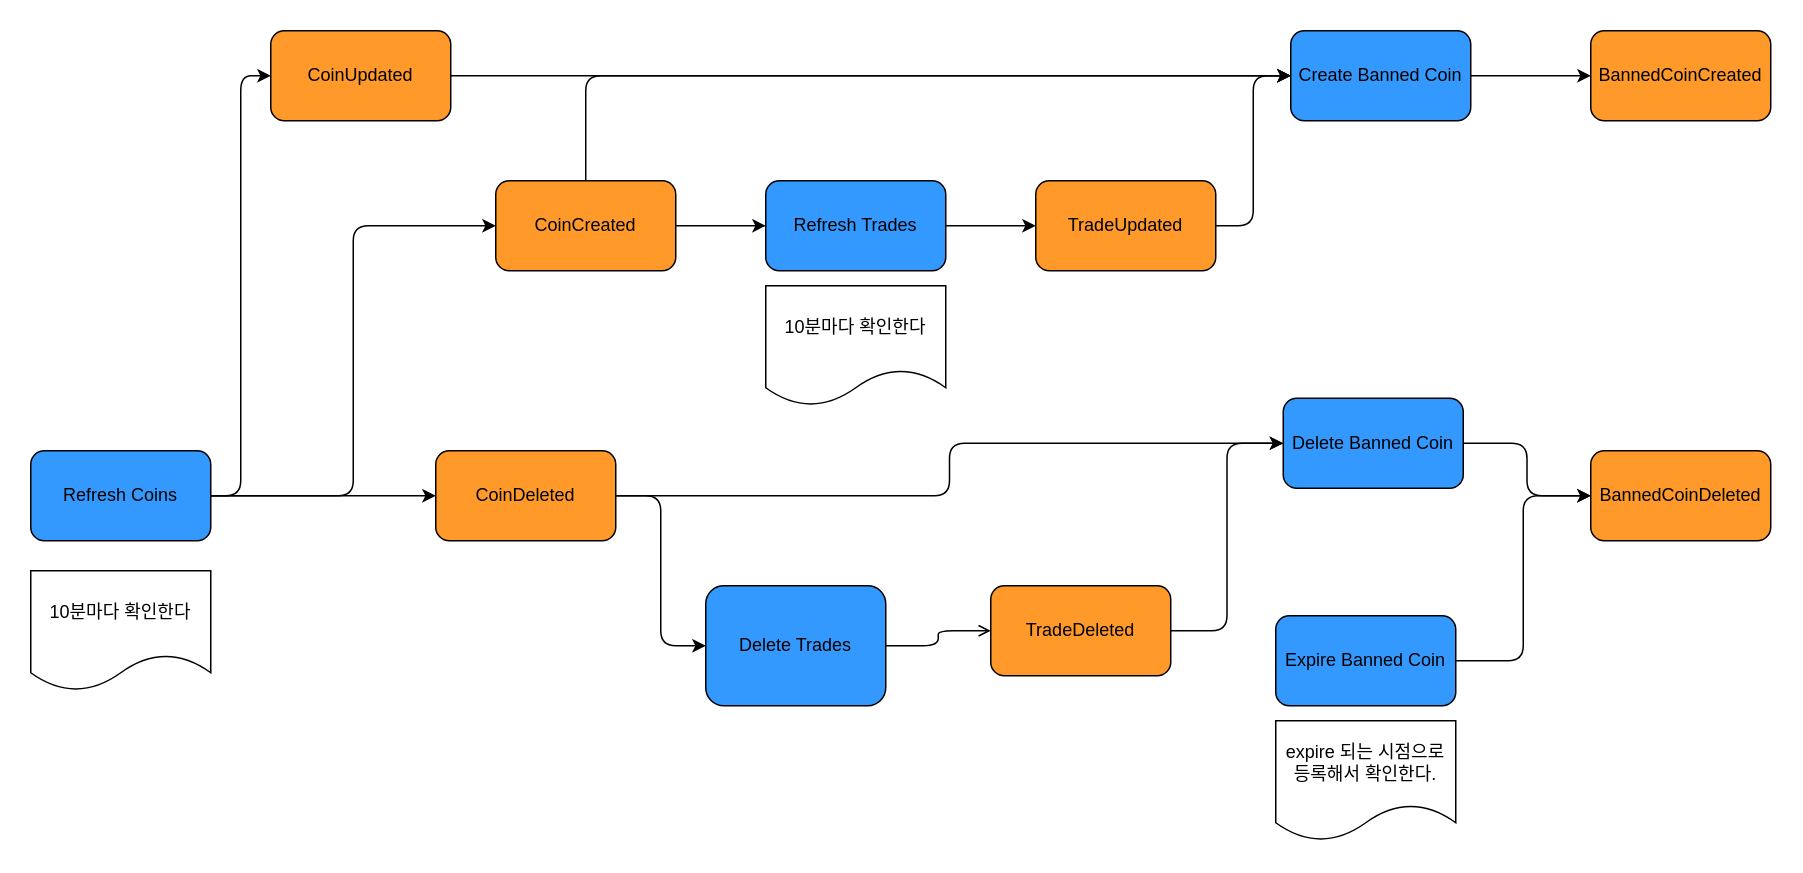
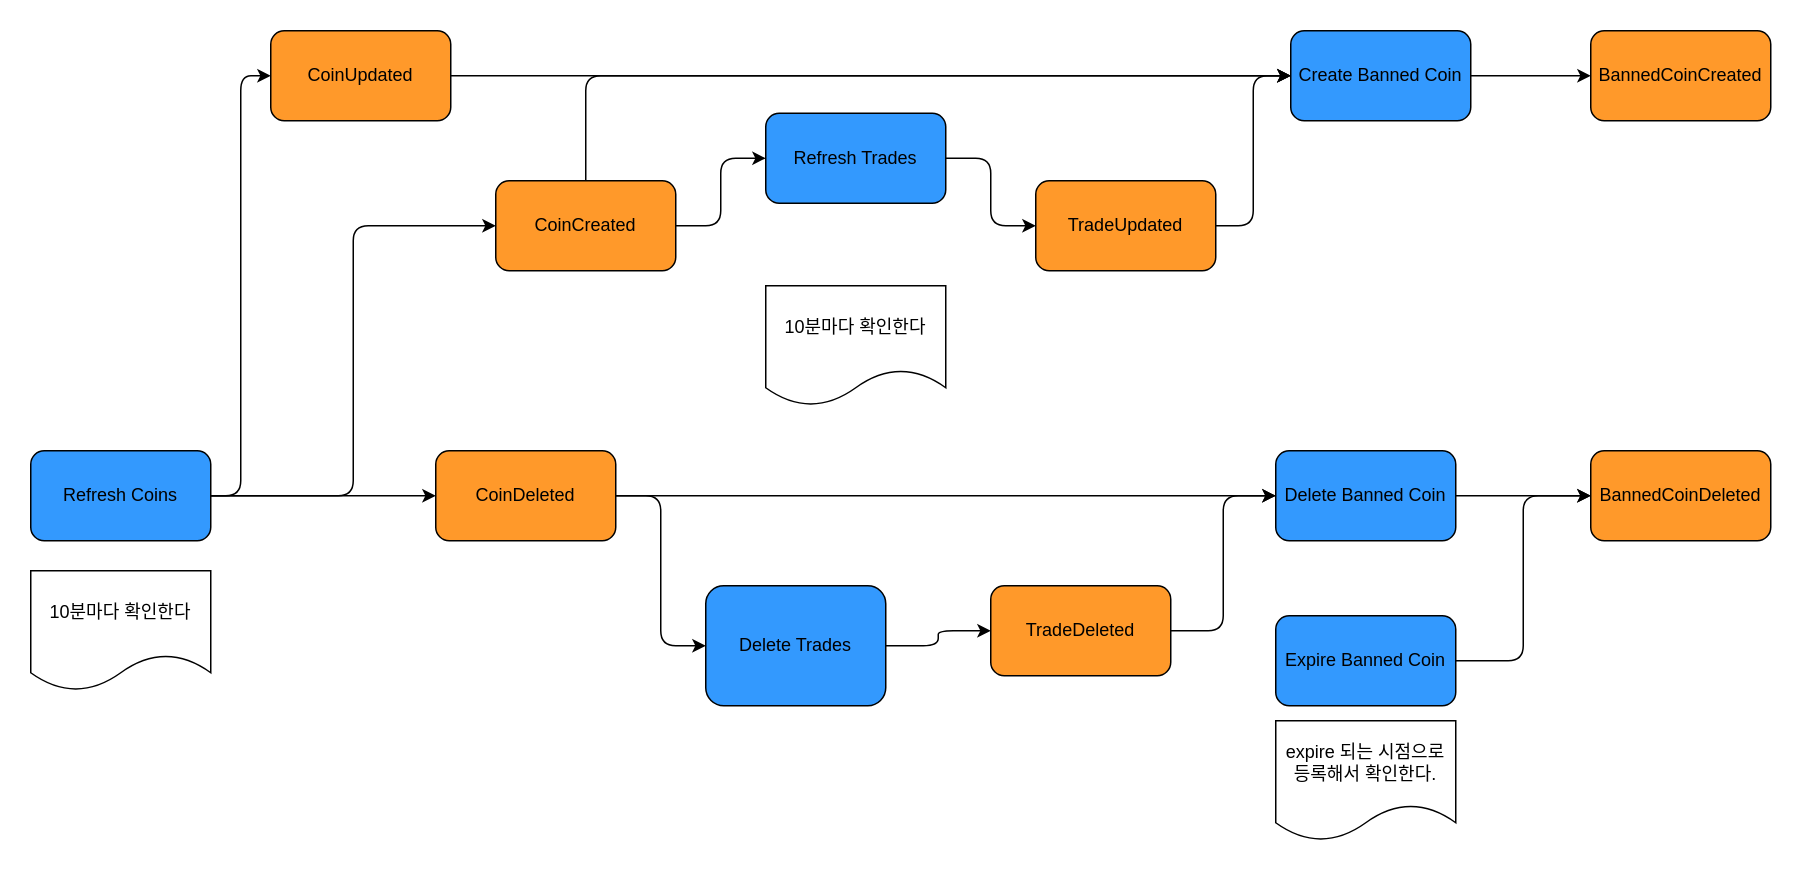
node "Refresh Trades": moved (856, 226) -> (856, 158)
node "Delete Banned Coin": moved (1373, 443) -> (1366, 496)
edge "Delete Trades" -> "TradeDeleted": arrowhead open -> classic
